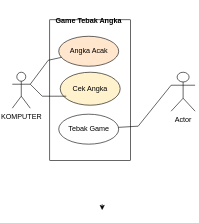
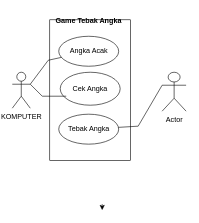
node "Angka Acak": fillcolor #ffe6cc -> #ffffff
node "Cek Angka": fillcolor #fff2cc -> #ffffff
node "Actor": moved (183, 92) -> (174, 92)
node "Tebak Game": label "Tebak Game" -> "Tebak Angka"
